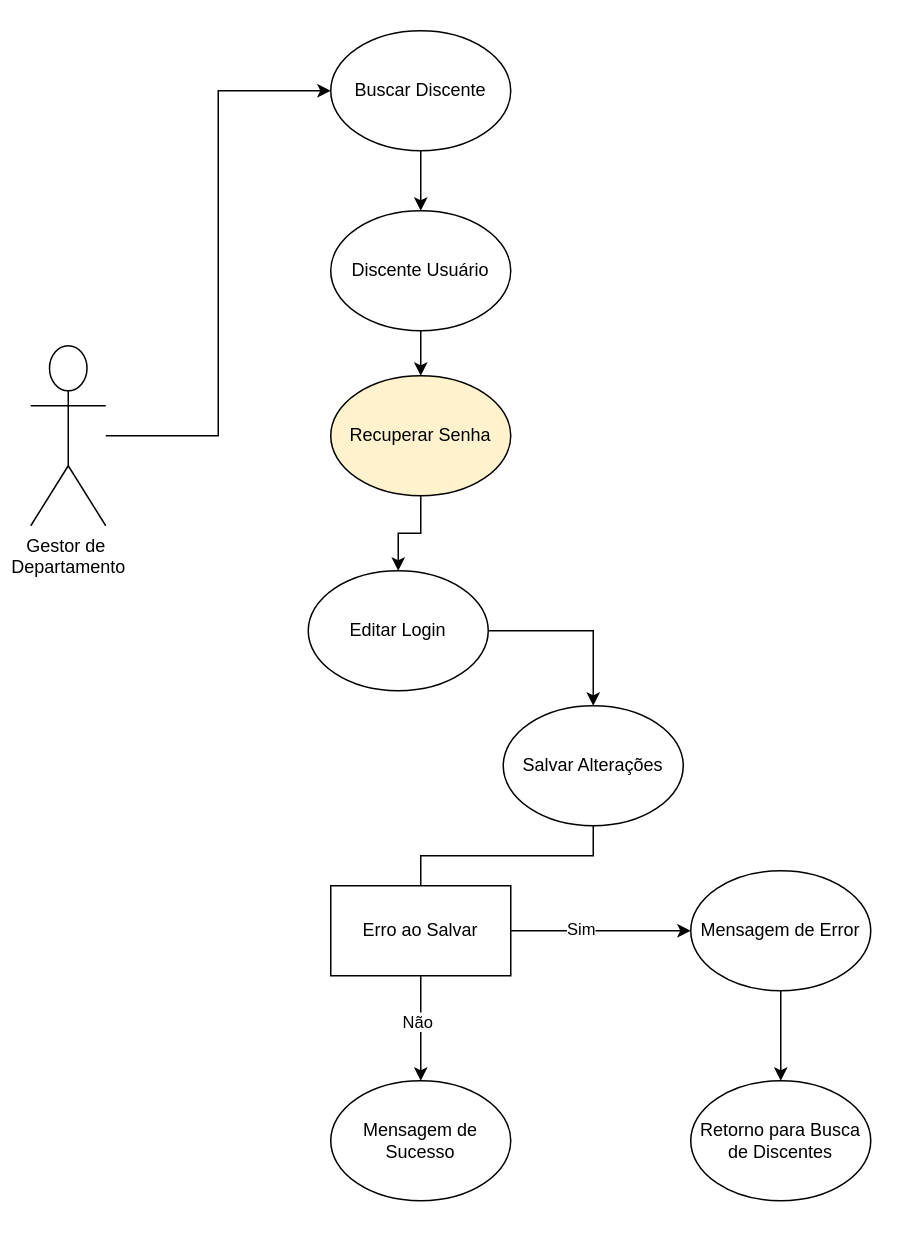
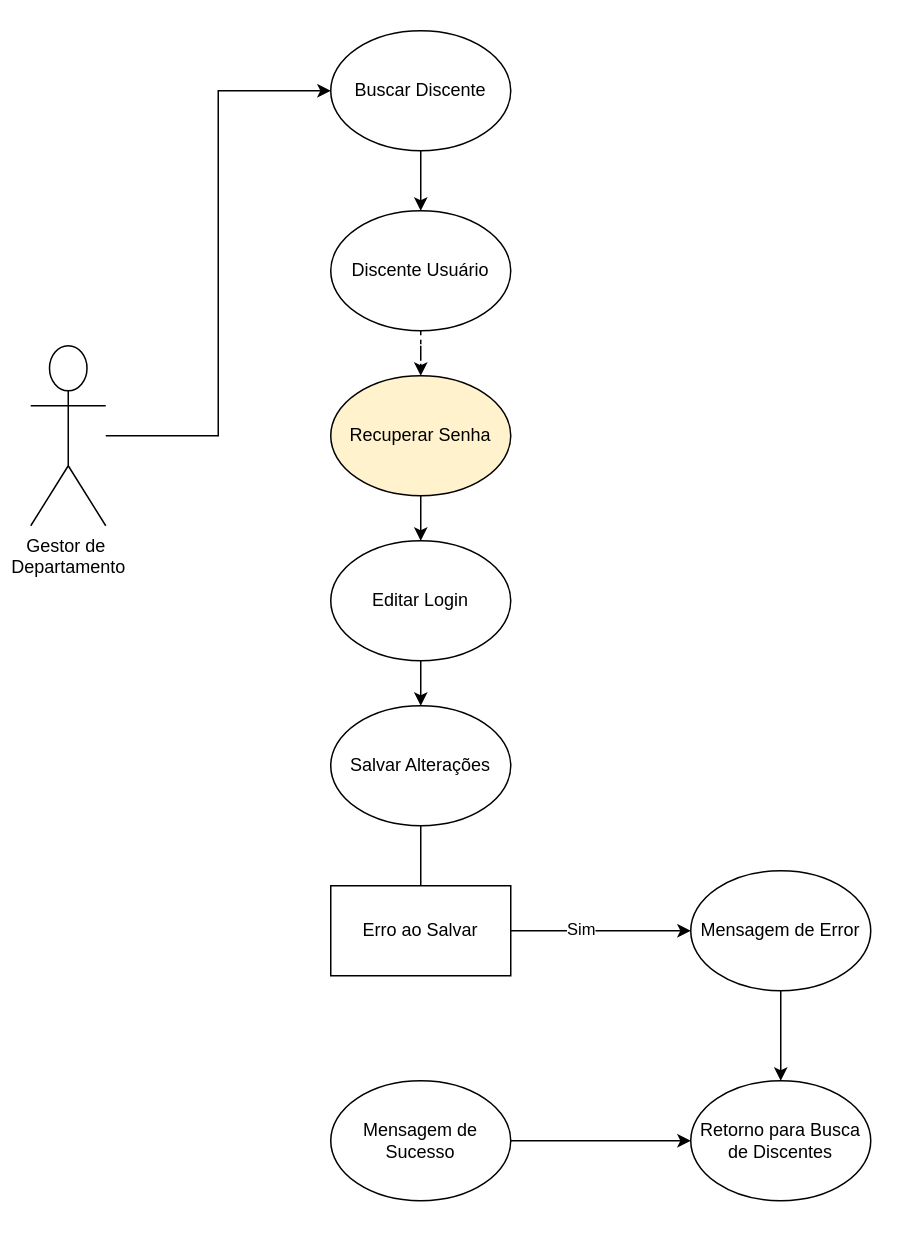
edge "Discente Usuário" -> "Recuperar Senha": style solid -> dashed
node "Editar Login": moved (398, 631) -> (421, 601)
node "Salvar Alterações": moved (593, 766) -> (421, 766)
edge "Erro ao Salvar" -> "Mensagem de Sucesso": removed, label "Não"
edge "Mensagem de Sucesso" -> "Retorno para Busca de Discentes": added
